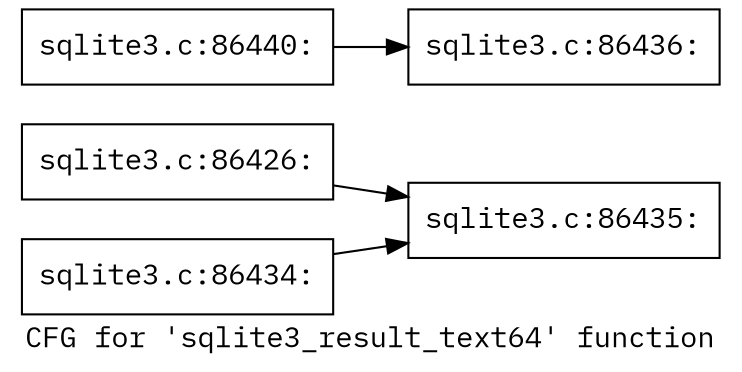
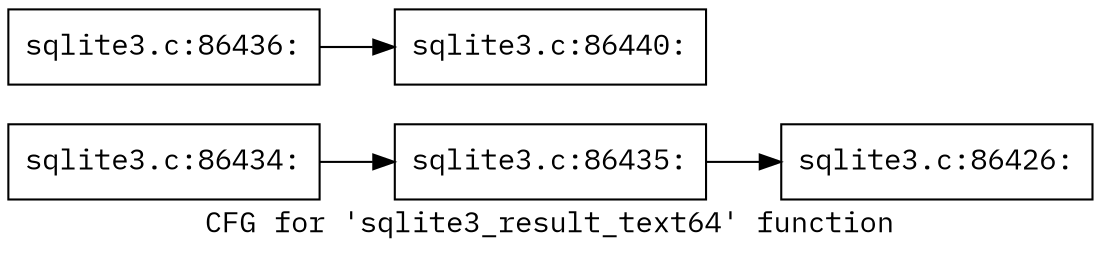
edge "sqlite3.c:86440:" -> "sqlite3.c:86436:": reversed
edge "sqlite3.c:86426:" -> "sqlite3.c:86435:": reversed
